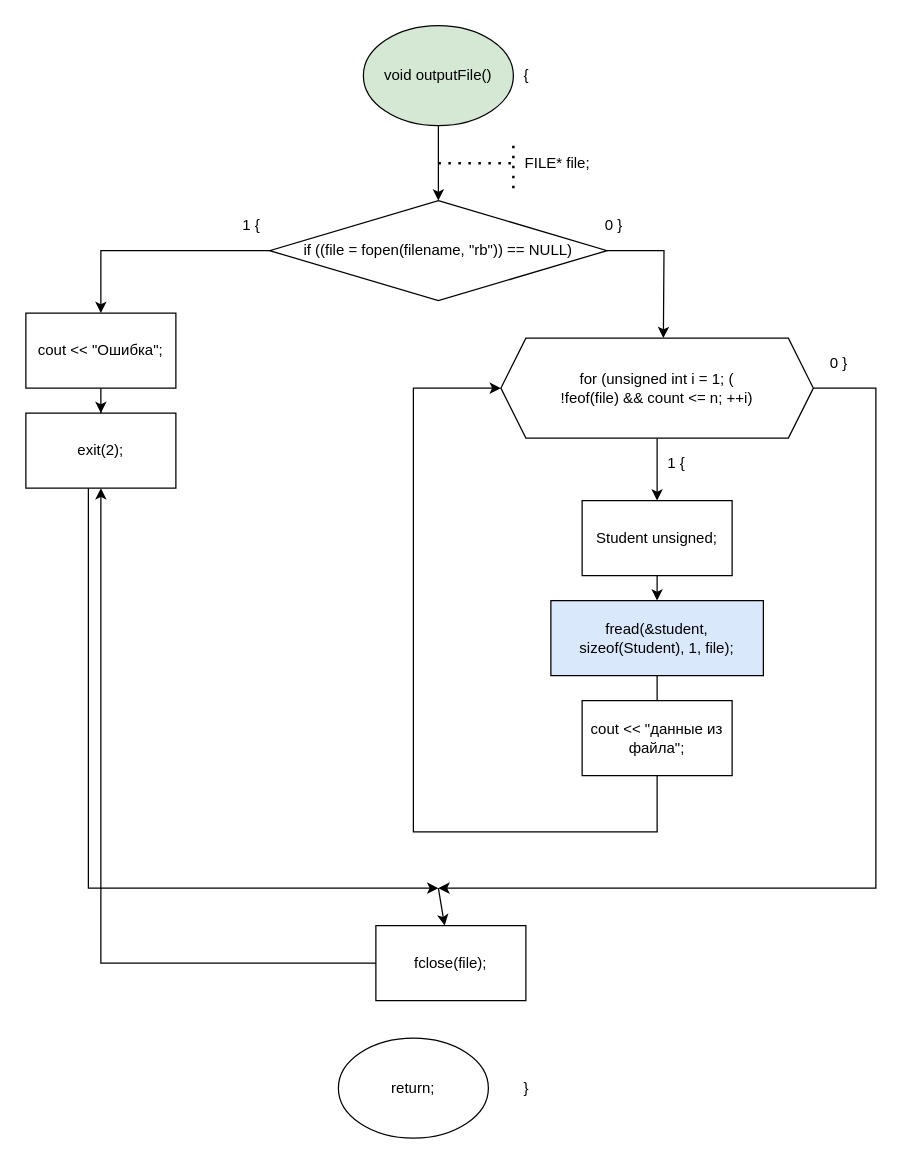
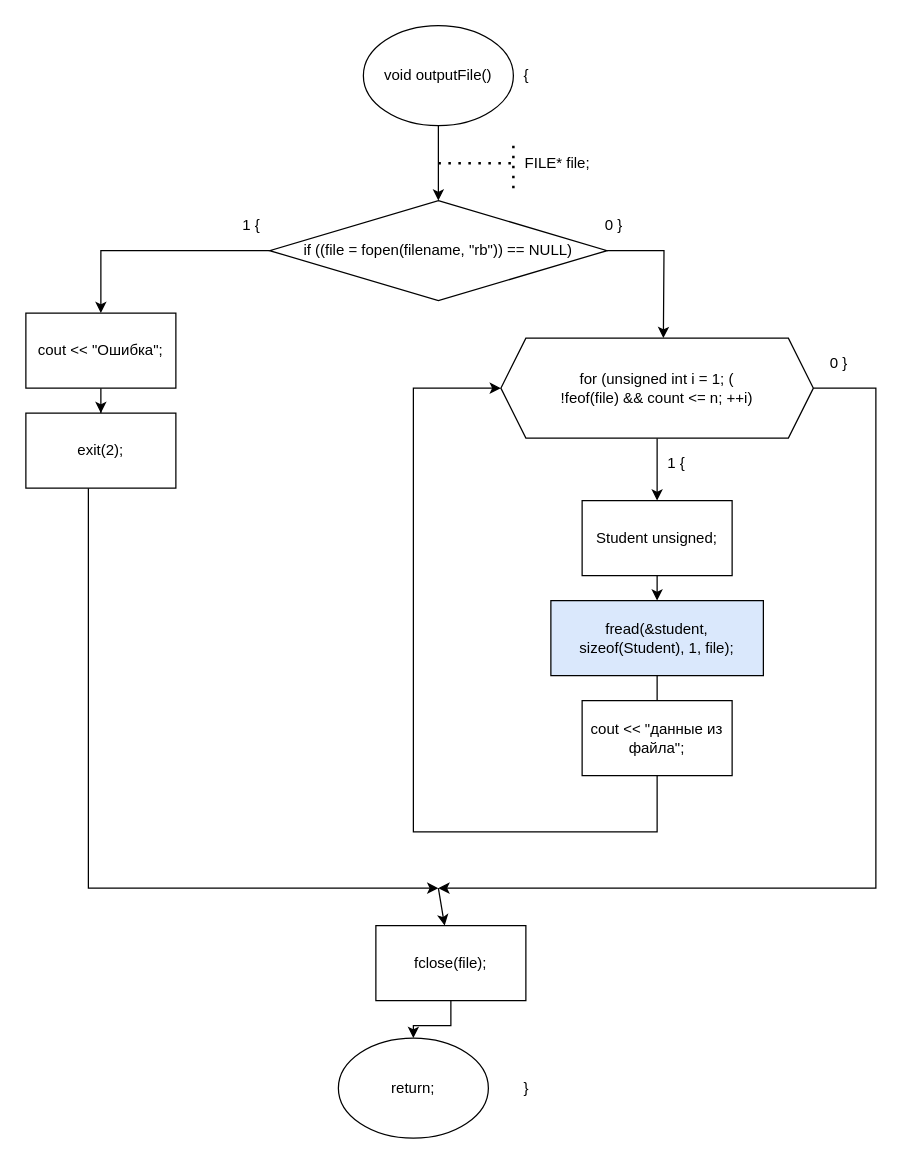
node "void outputFile()": fillcolor #d5e8d4 -> #ffffff
edge "fclose(file);" -> "exit(2);": now "fclose(file);" -> "return;"
